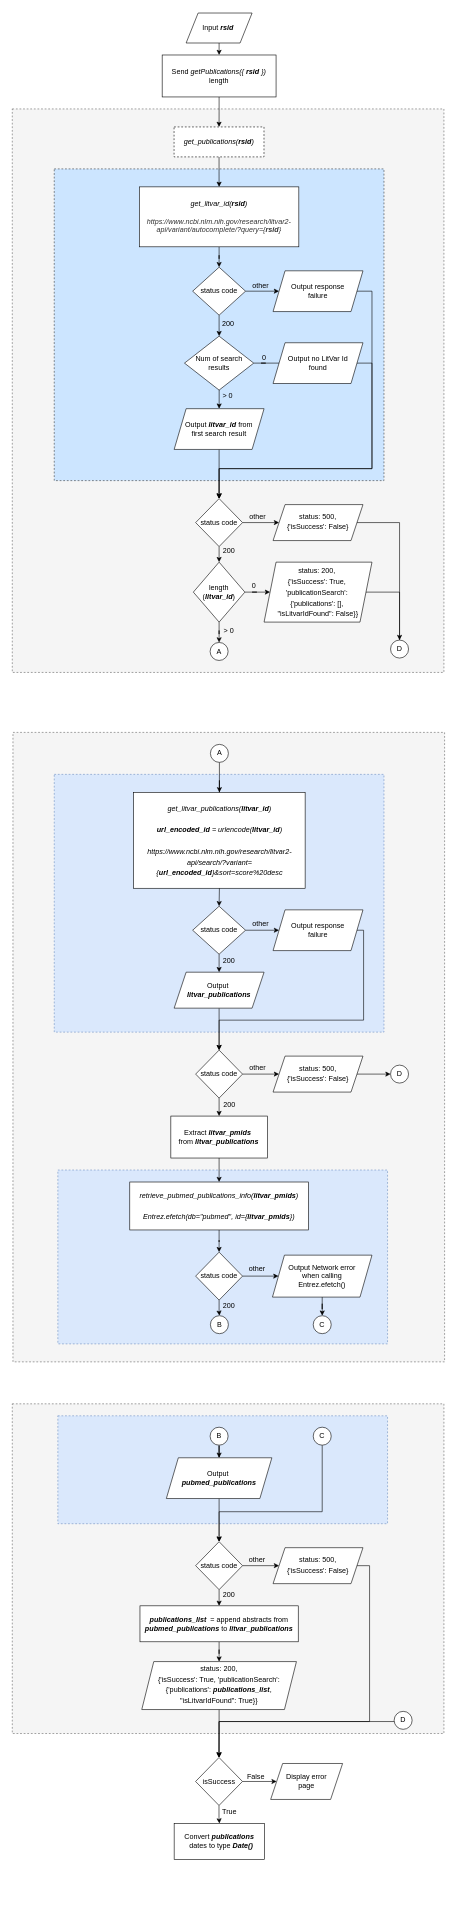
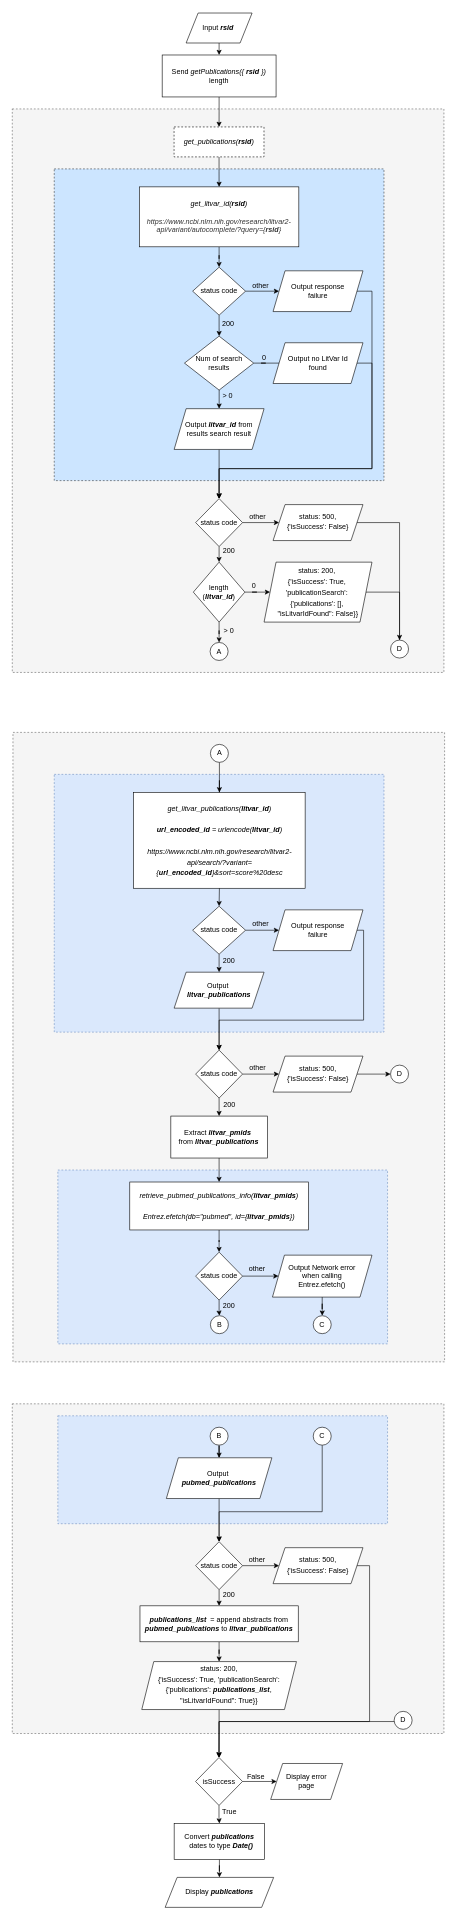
node "Output litvar_id from first search result": label "Output litvar_id from first search result" -> "Output litvar_id from results search result"
edge "Convert publications dates to type Date()" -> "Display publications": added
node "Display publications": added
